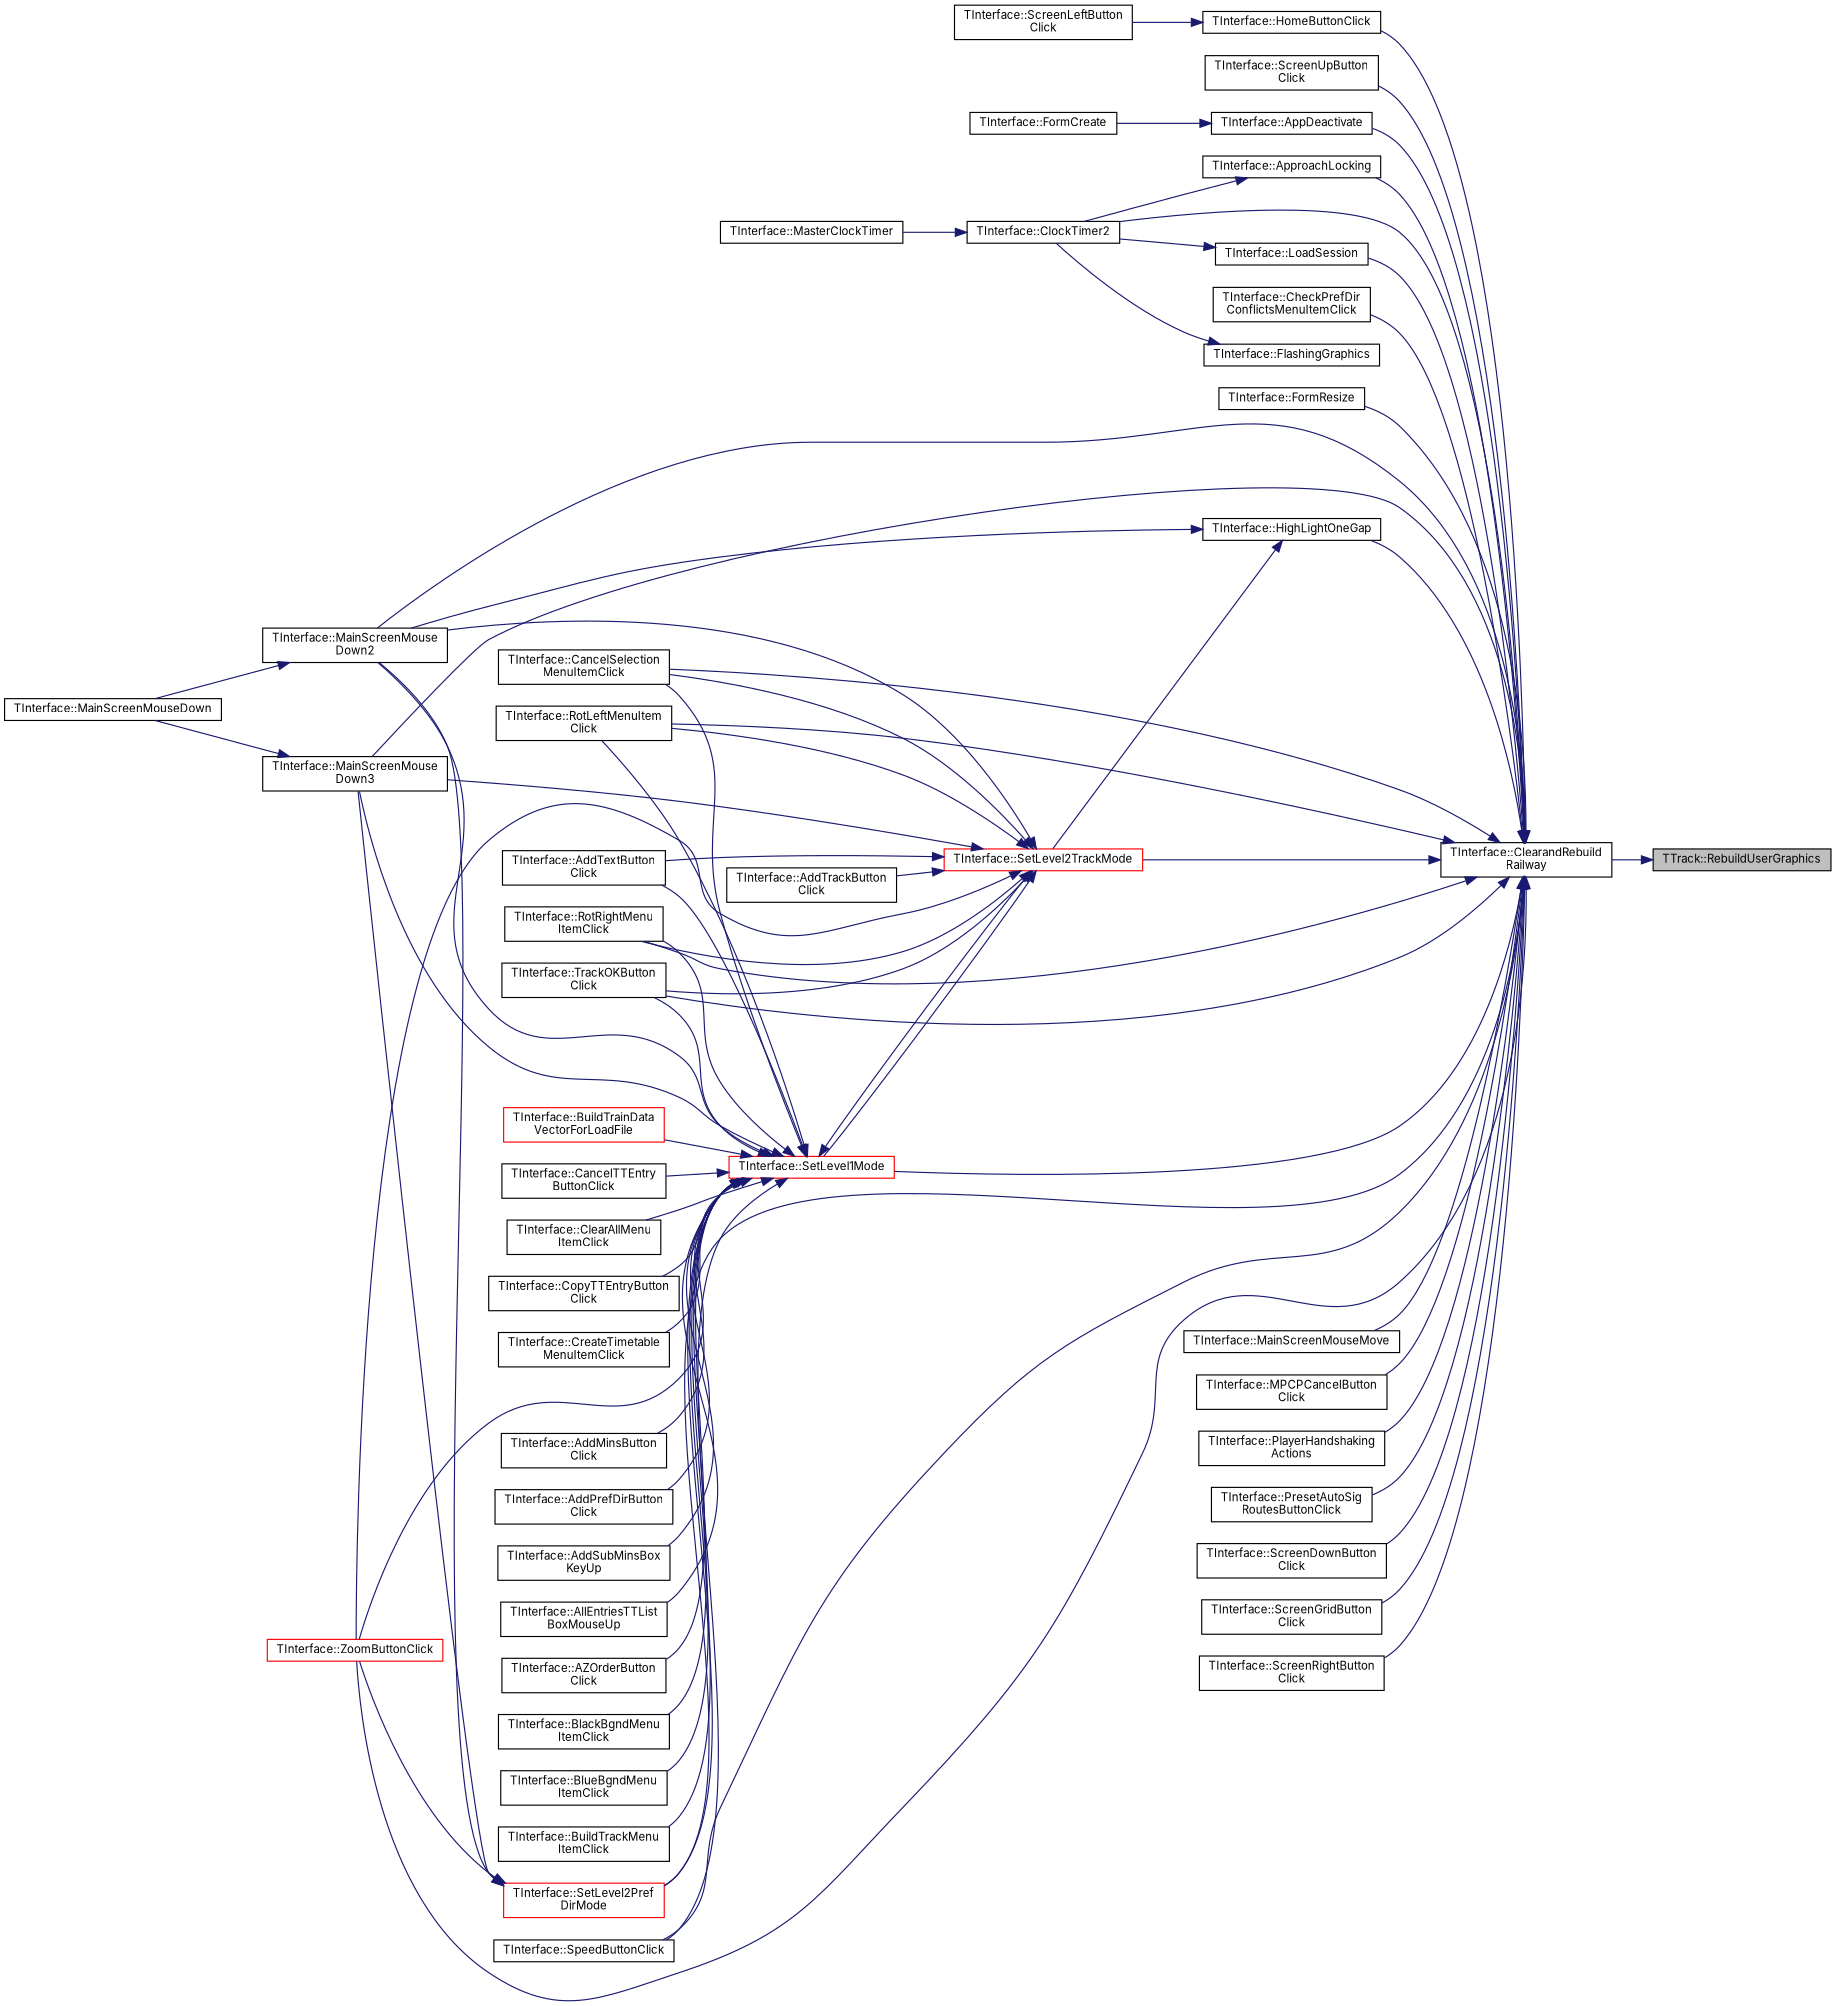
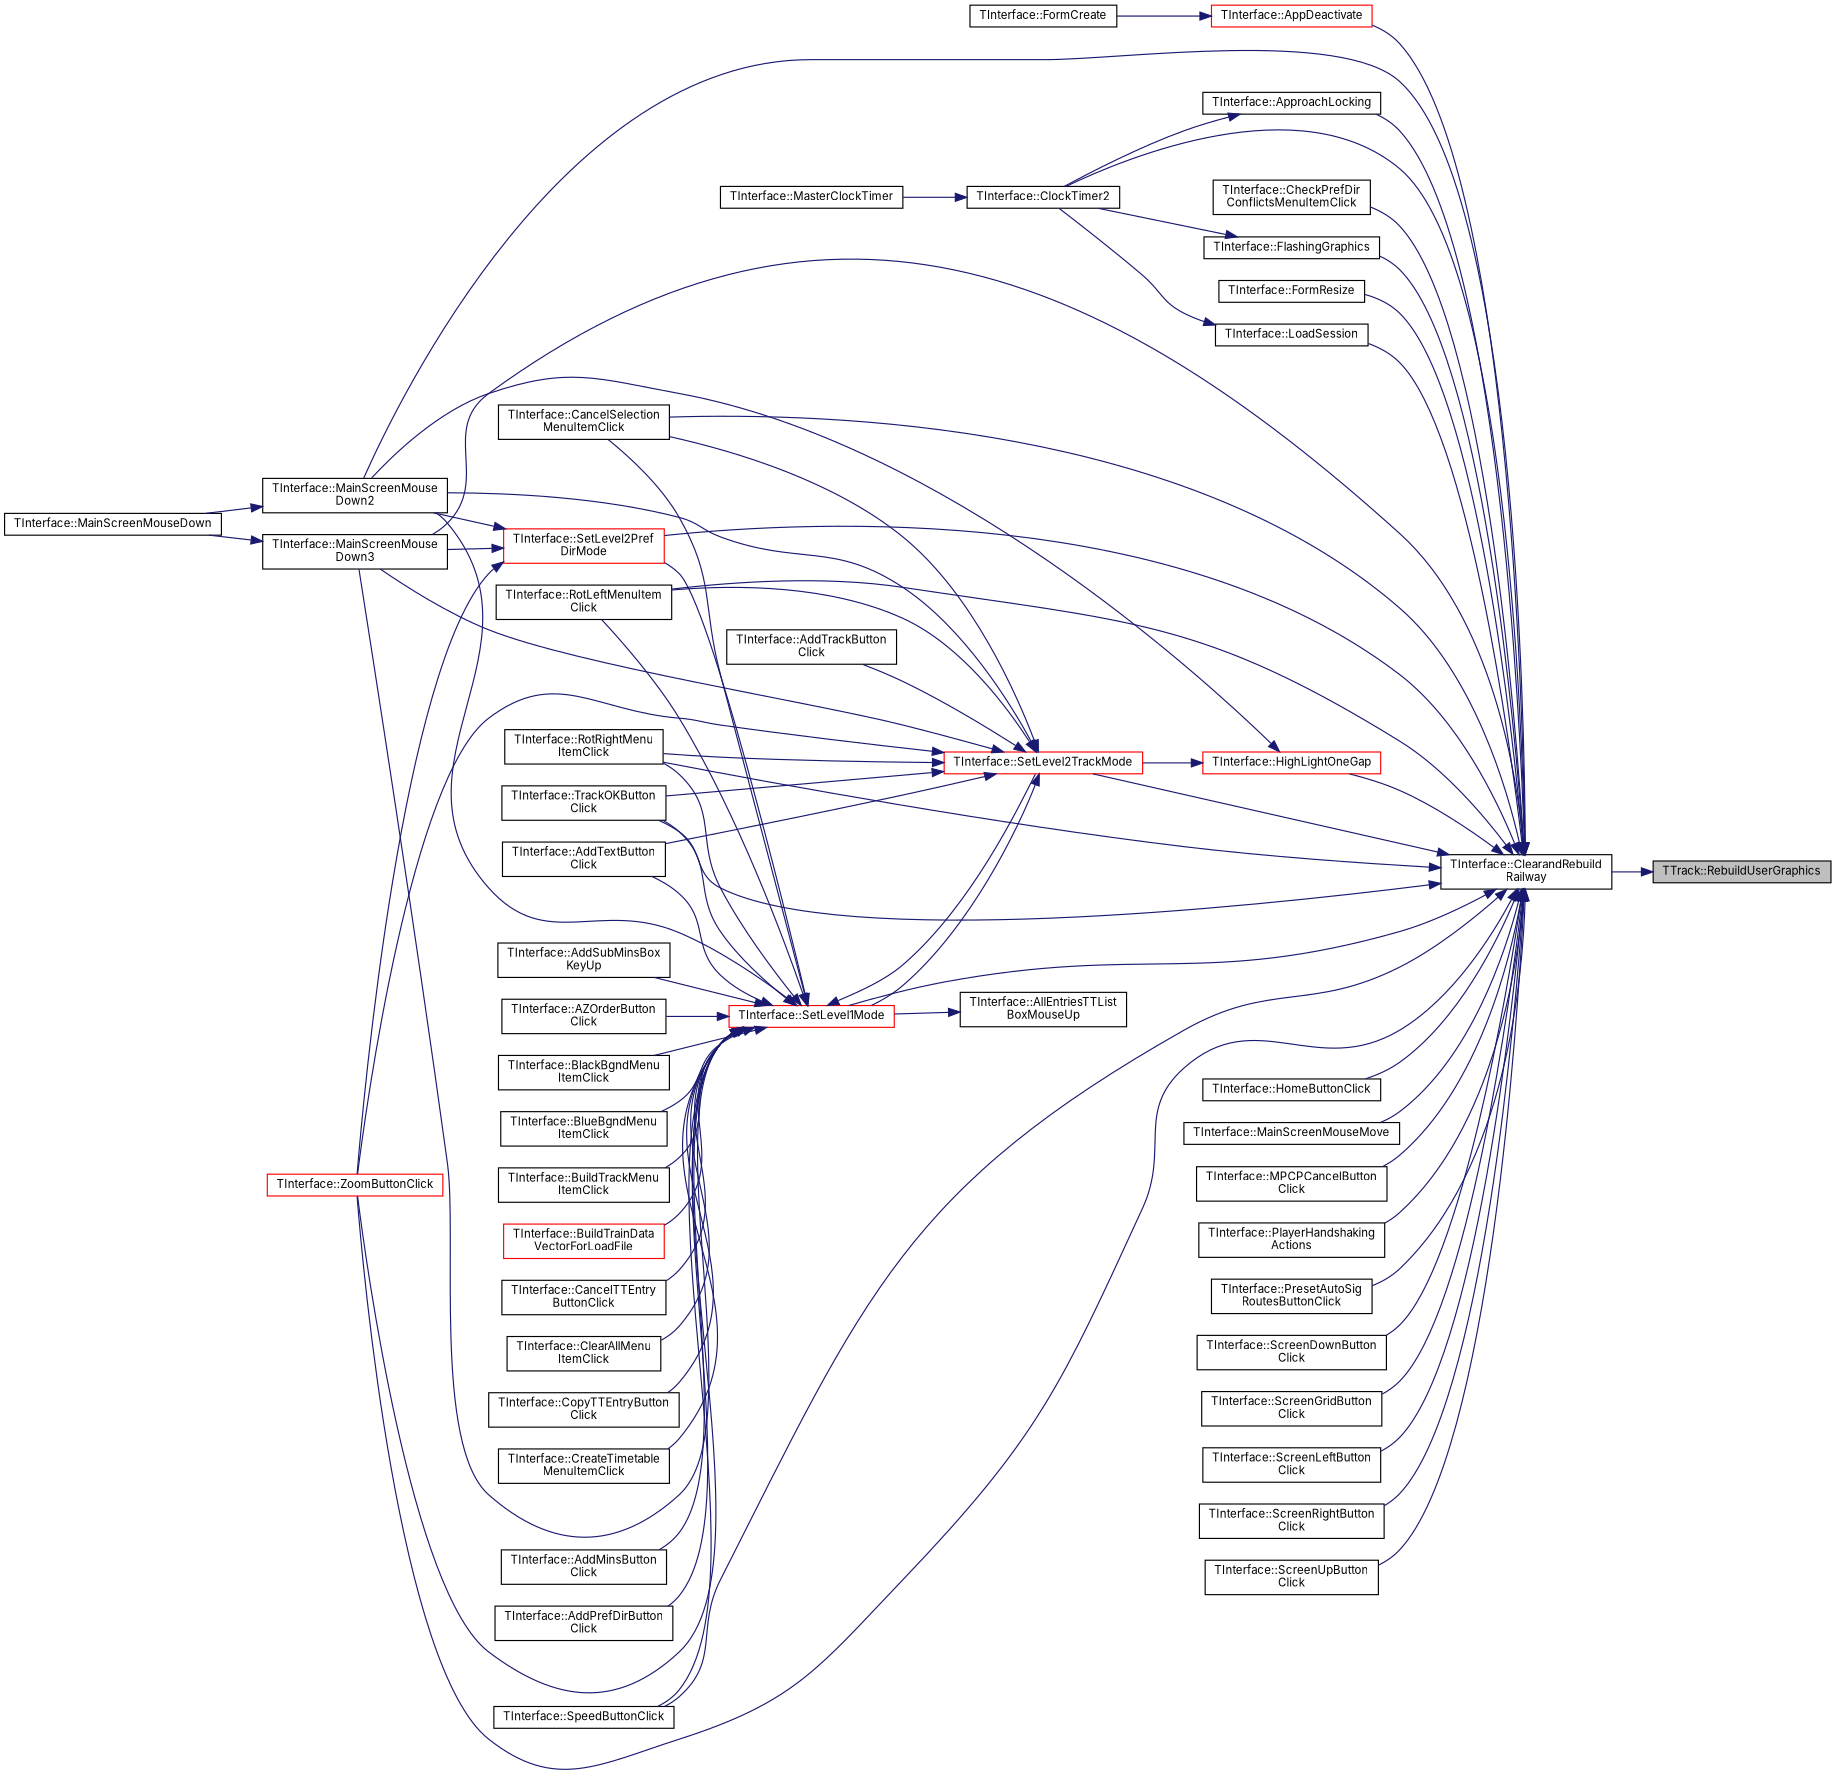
edge "TInterface::ScreenLeftButton Click" -> "TInterface::HomeButtonClick": now "TInterface::ScreenLeftButton Click" -> "TInterface::ClearandRebuild Railway"
node "TInterface::AppDeactivate": color black -> red
edge "TInterface::FlashingGraphics" -> "TInterface::ClearandRebuild Railway": added
node "TInterface::HighLightOneGap": color black -> red
edge "TInterface::AllEntriesTTList BoxMouseUp" -> "TInterface::SetLevel1Mode": reversed
